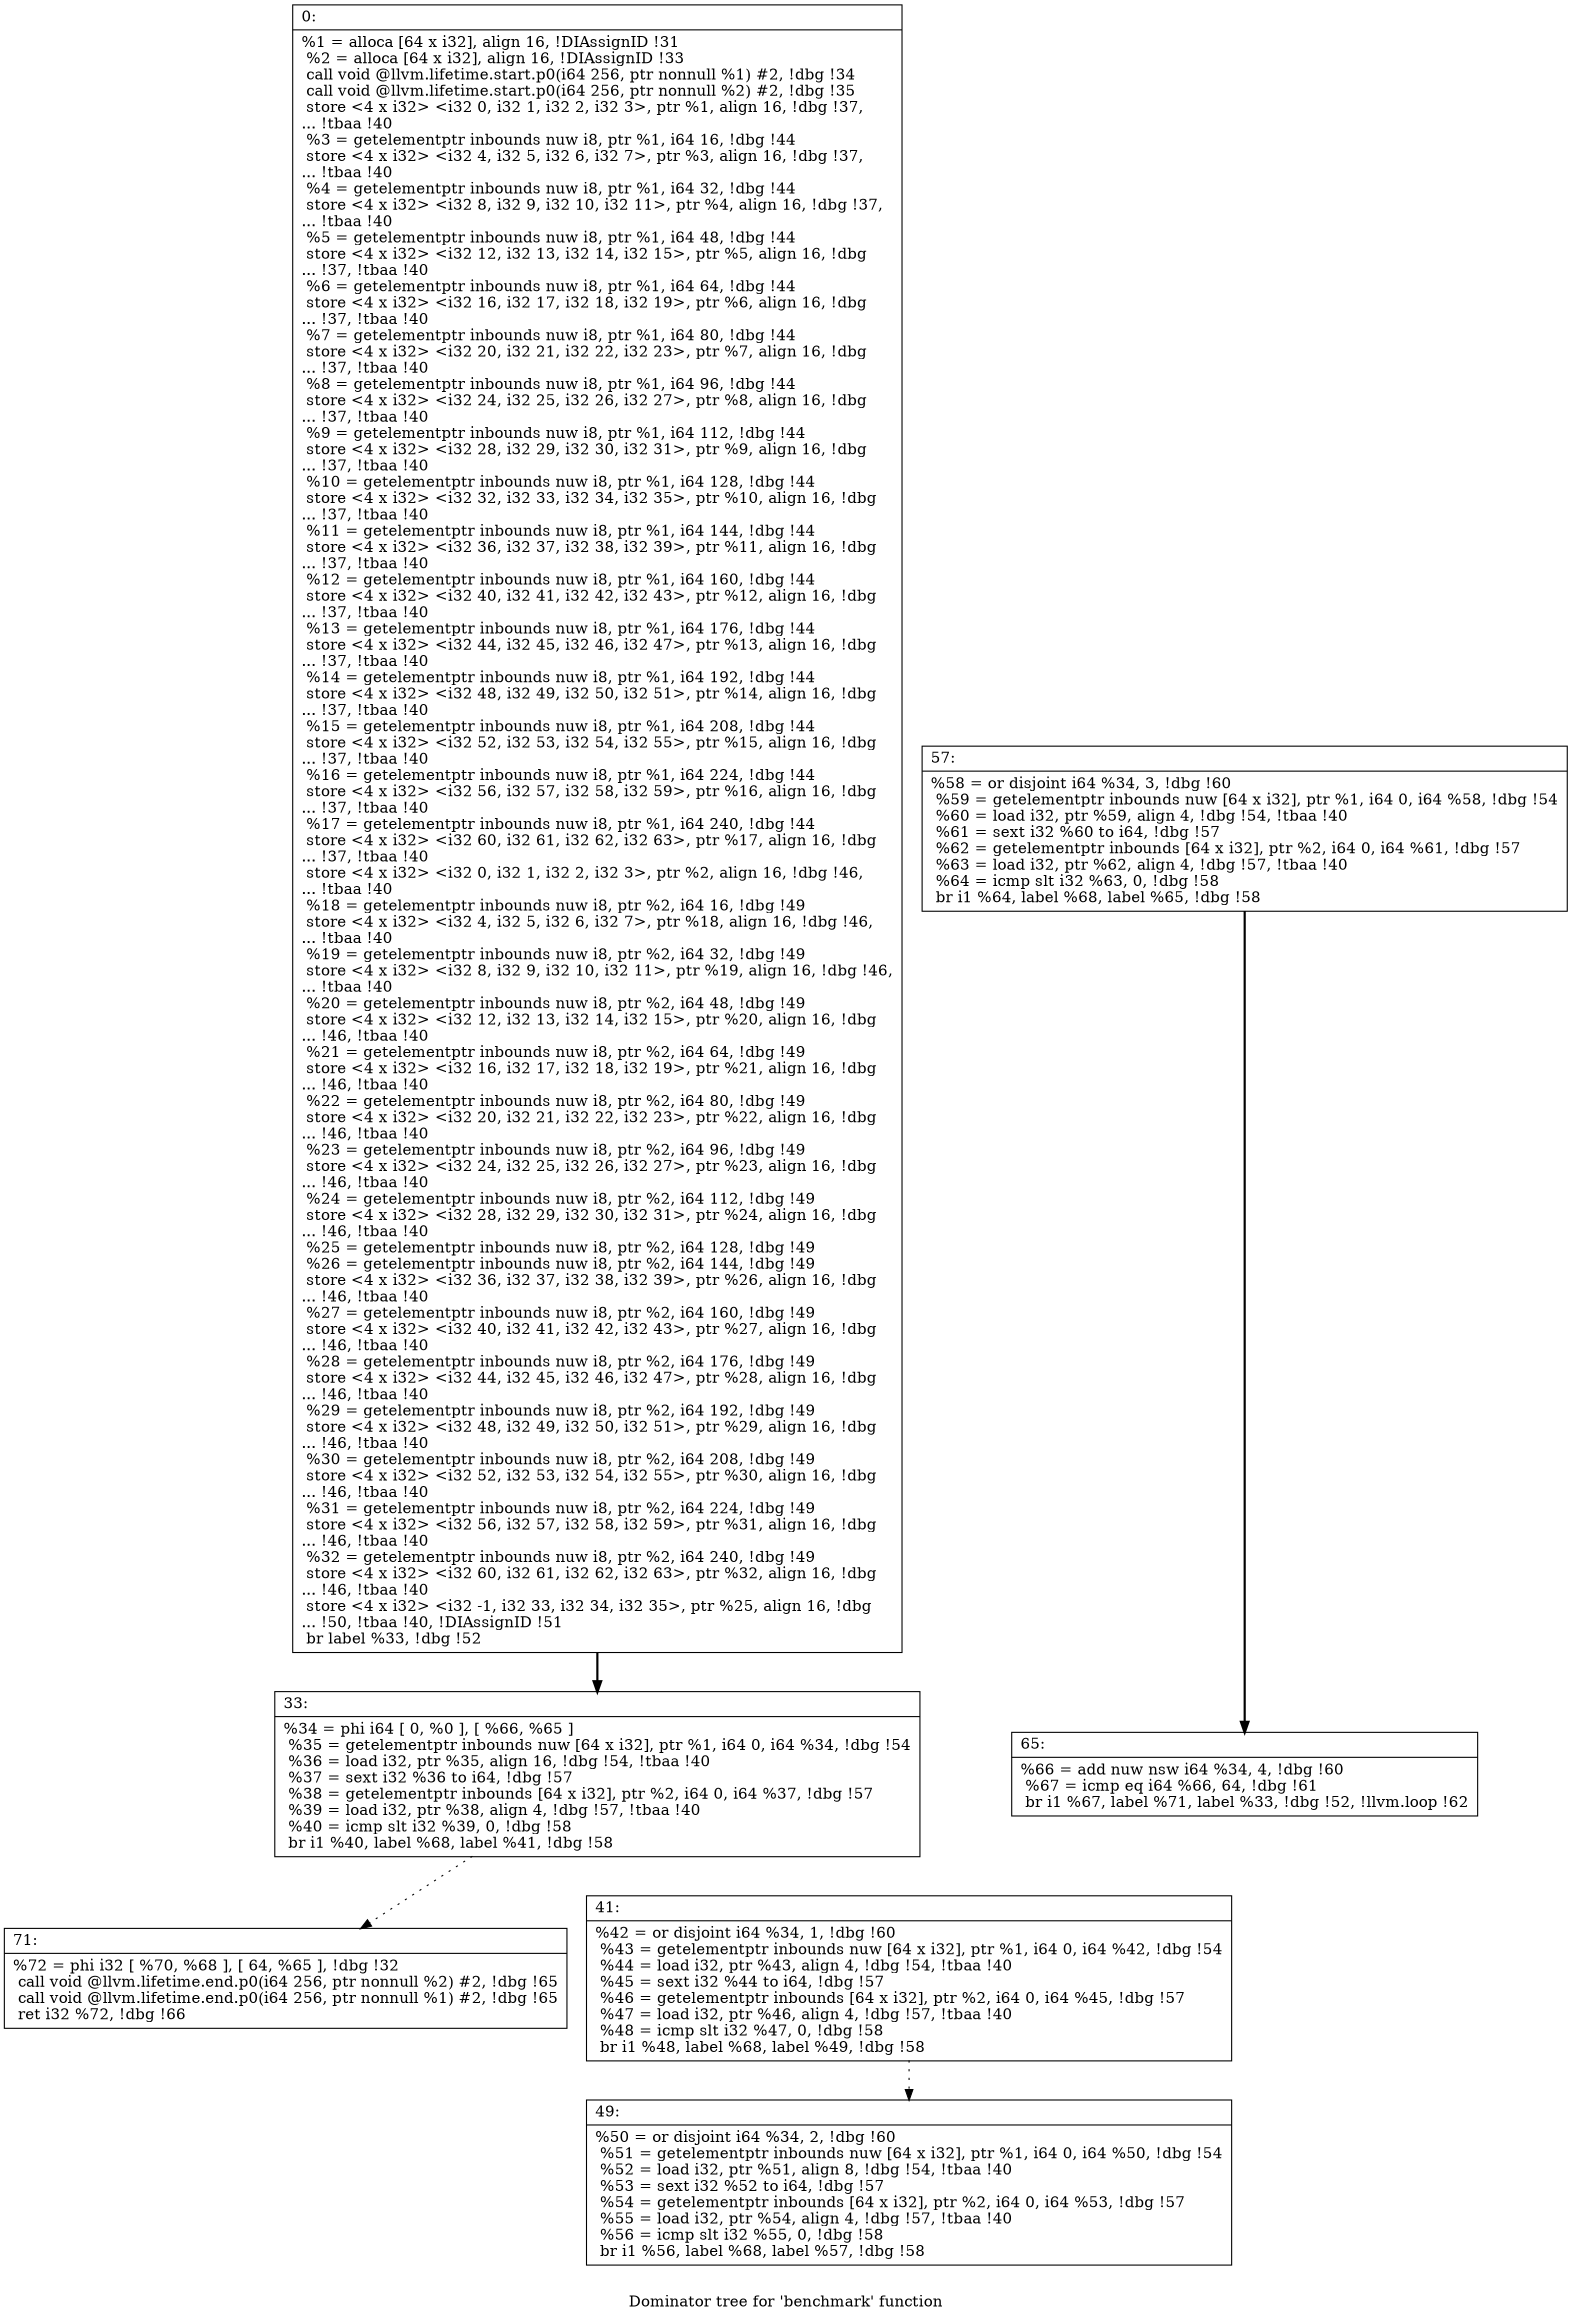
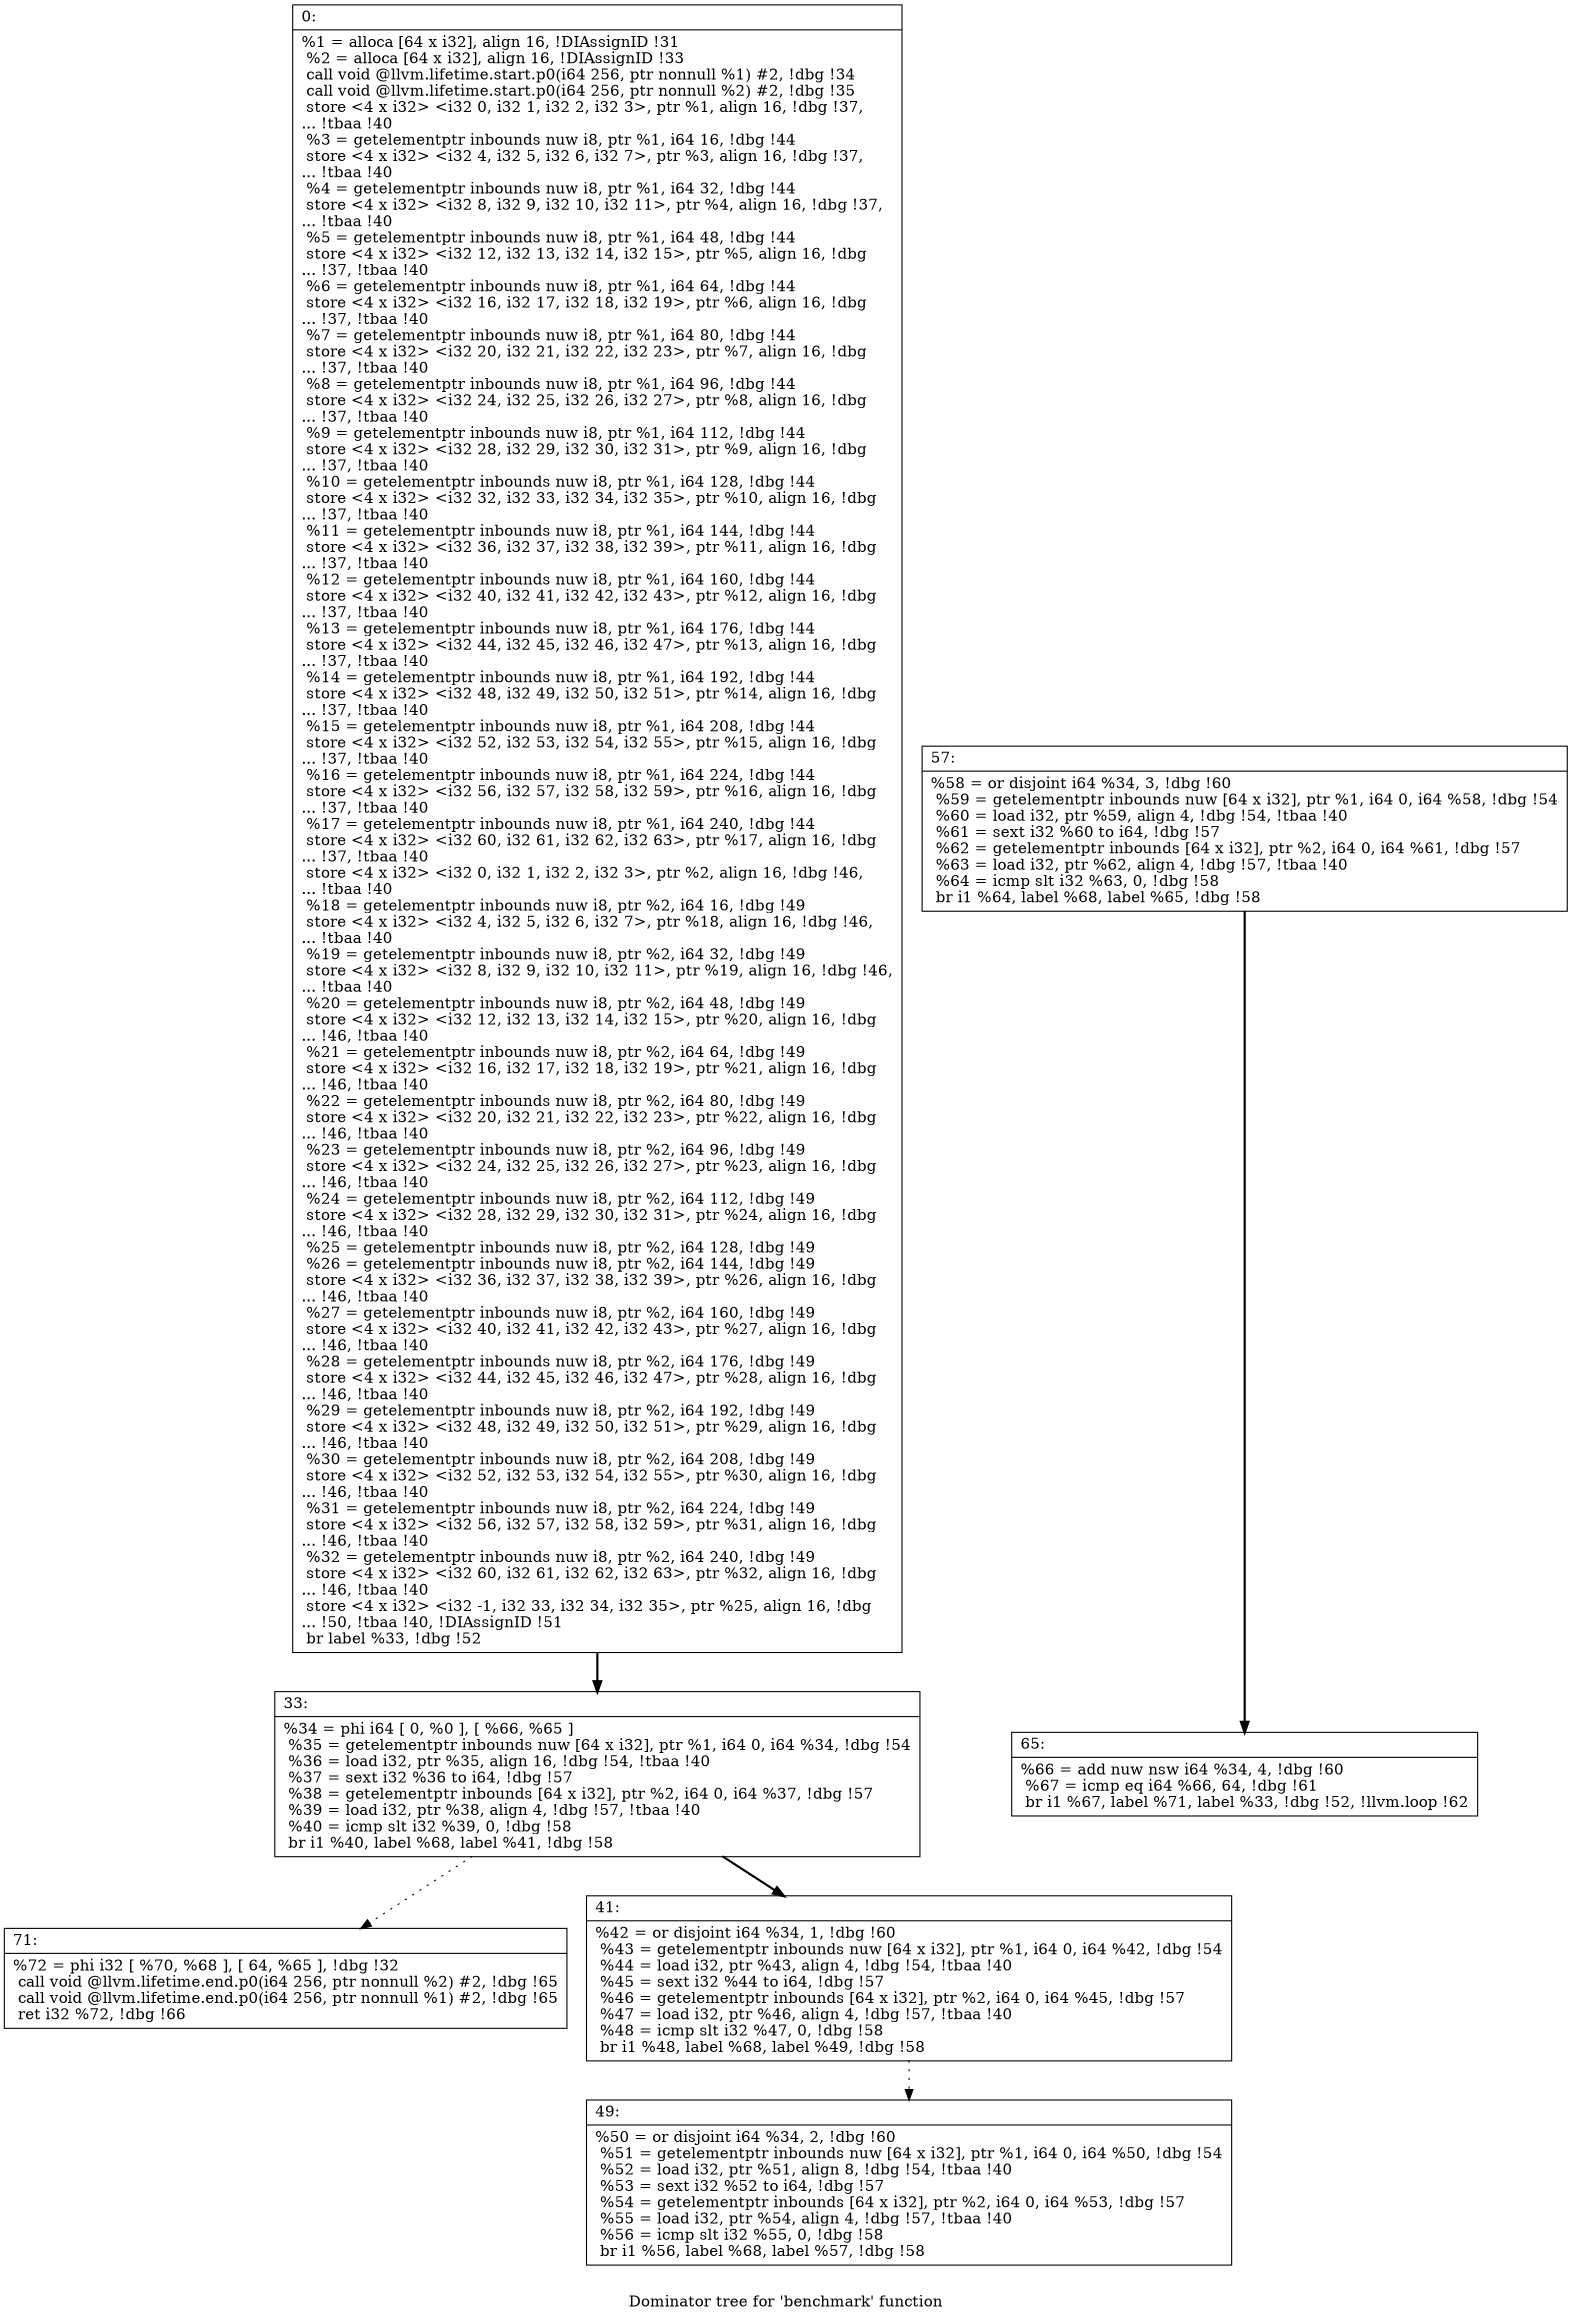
edge "33:" -> "41:": added
